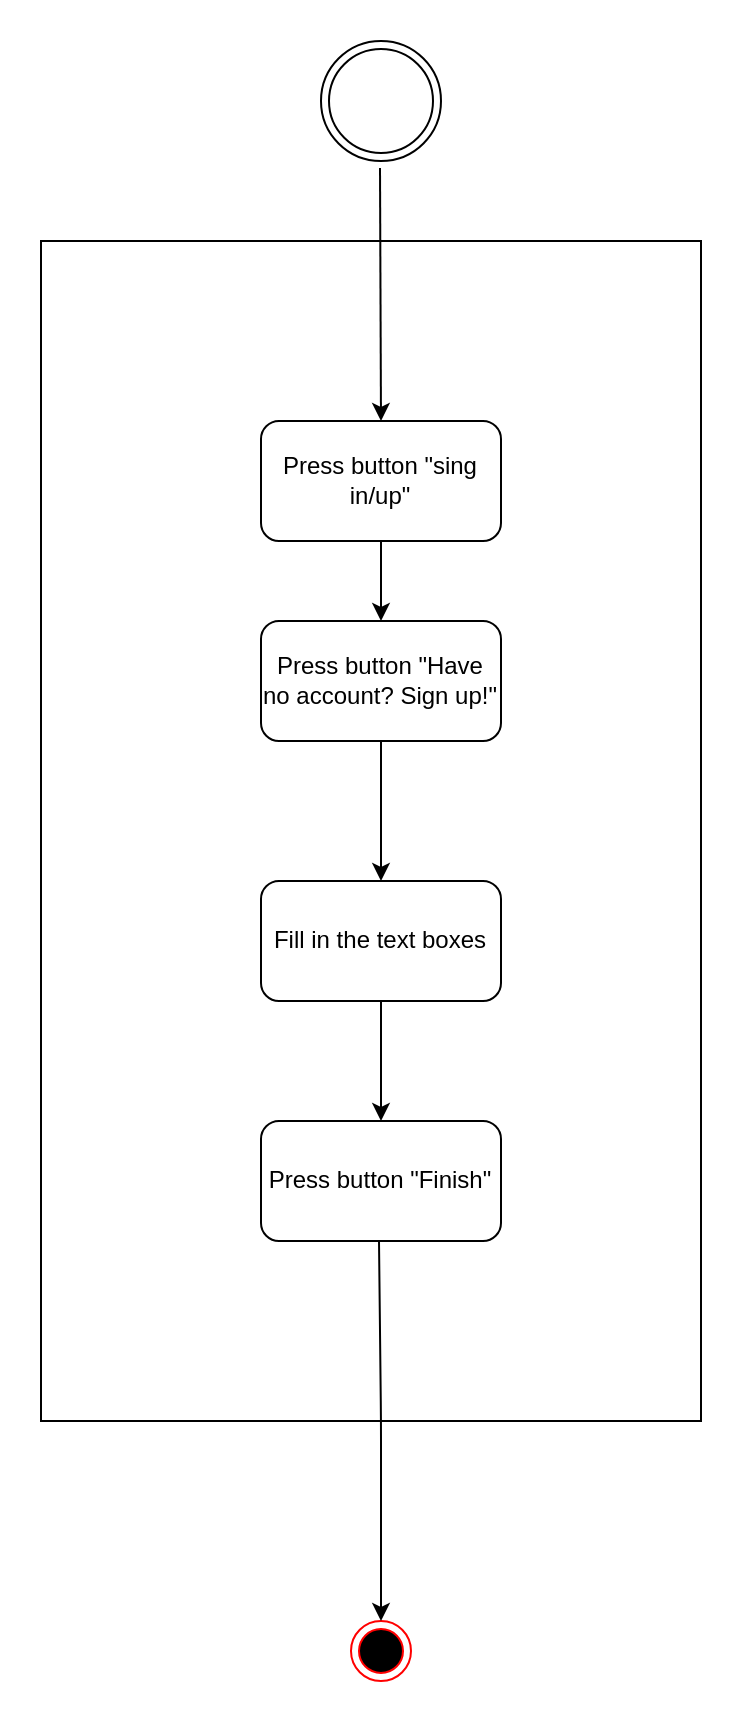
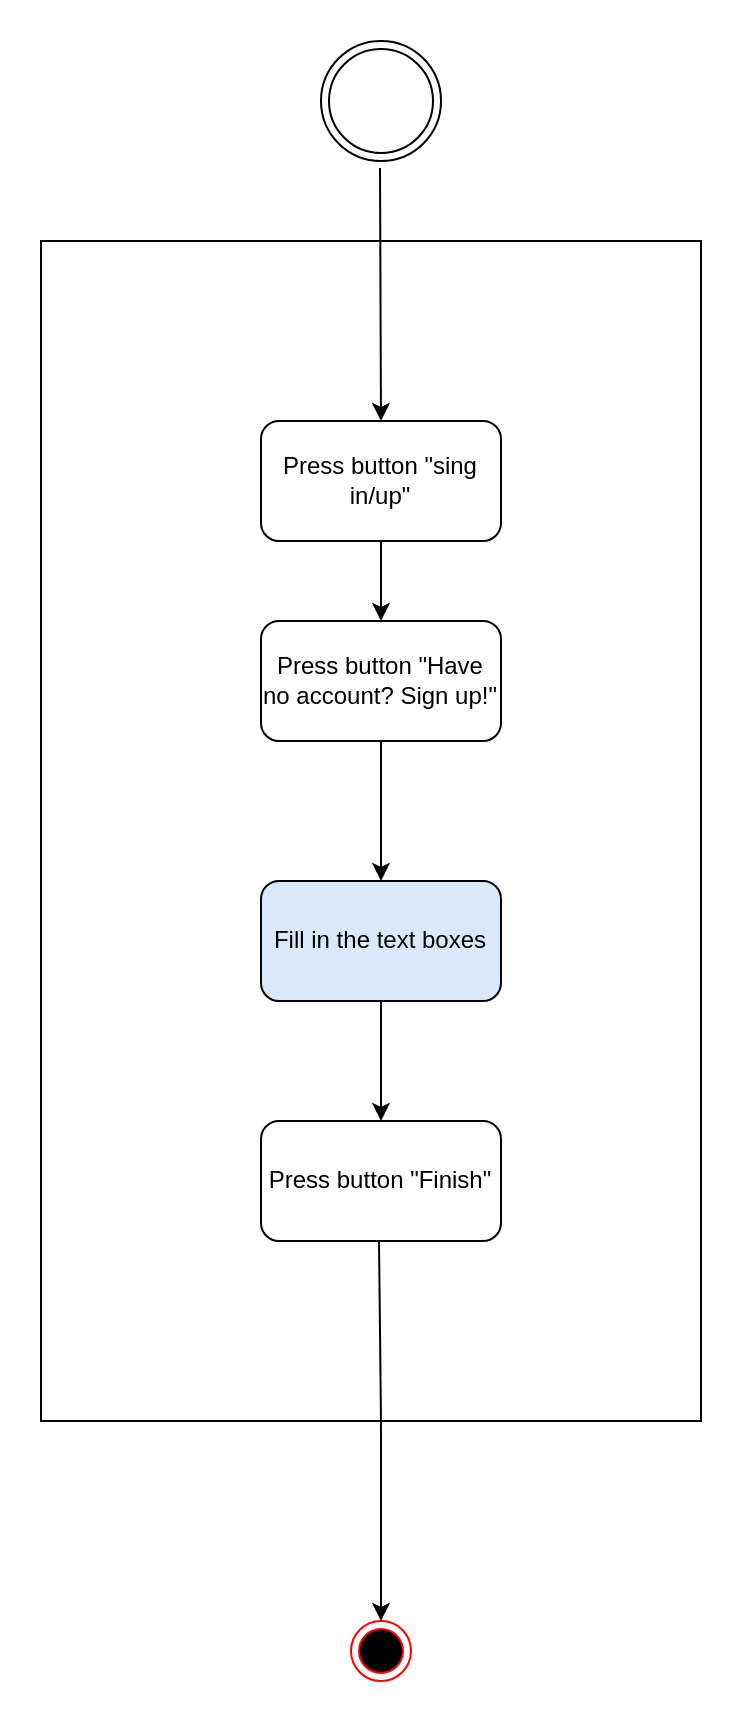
node "Fill in the text boxes": fillcolor #ffffff -> #dae8fc
